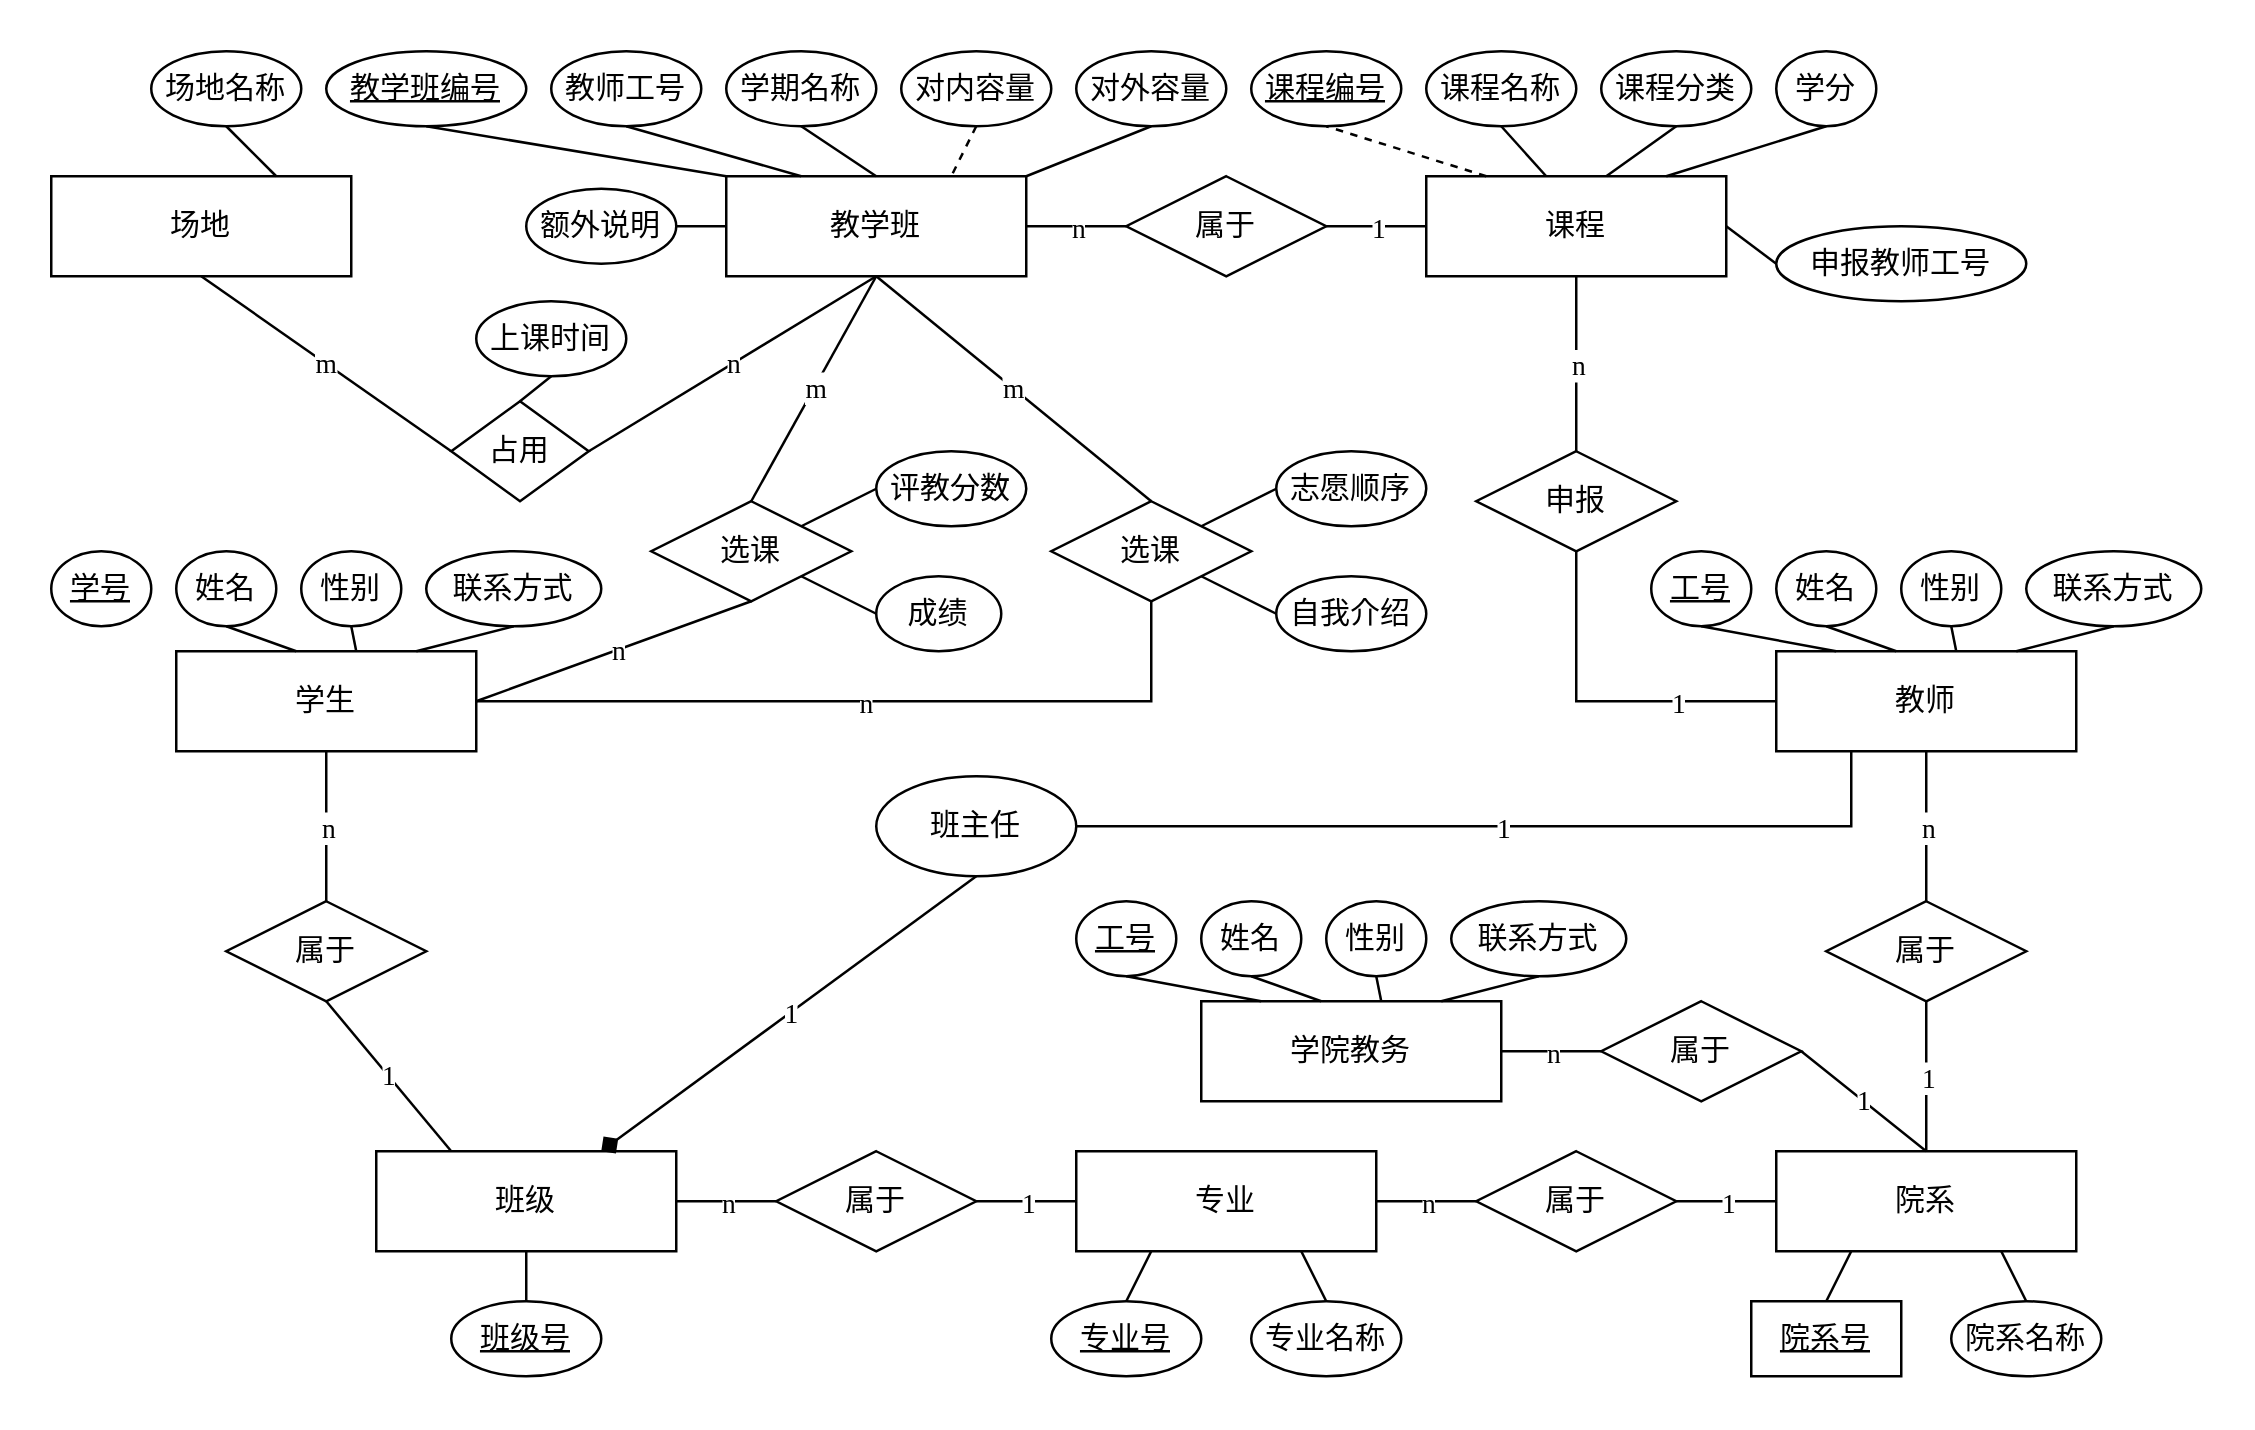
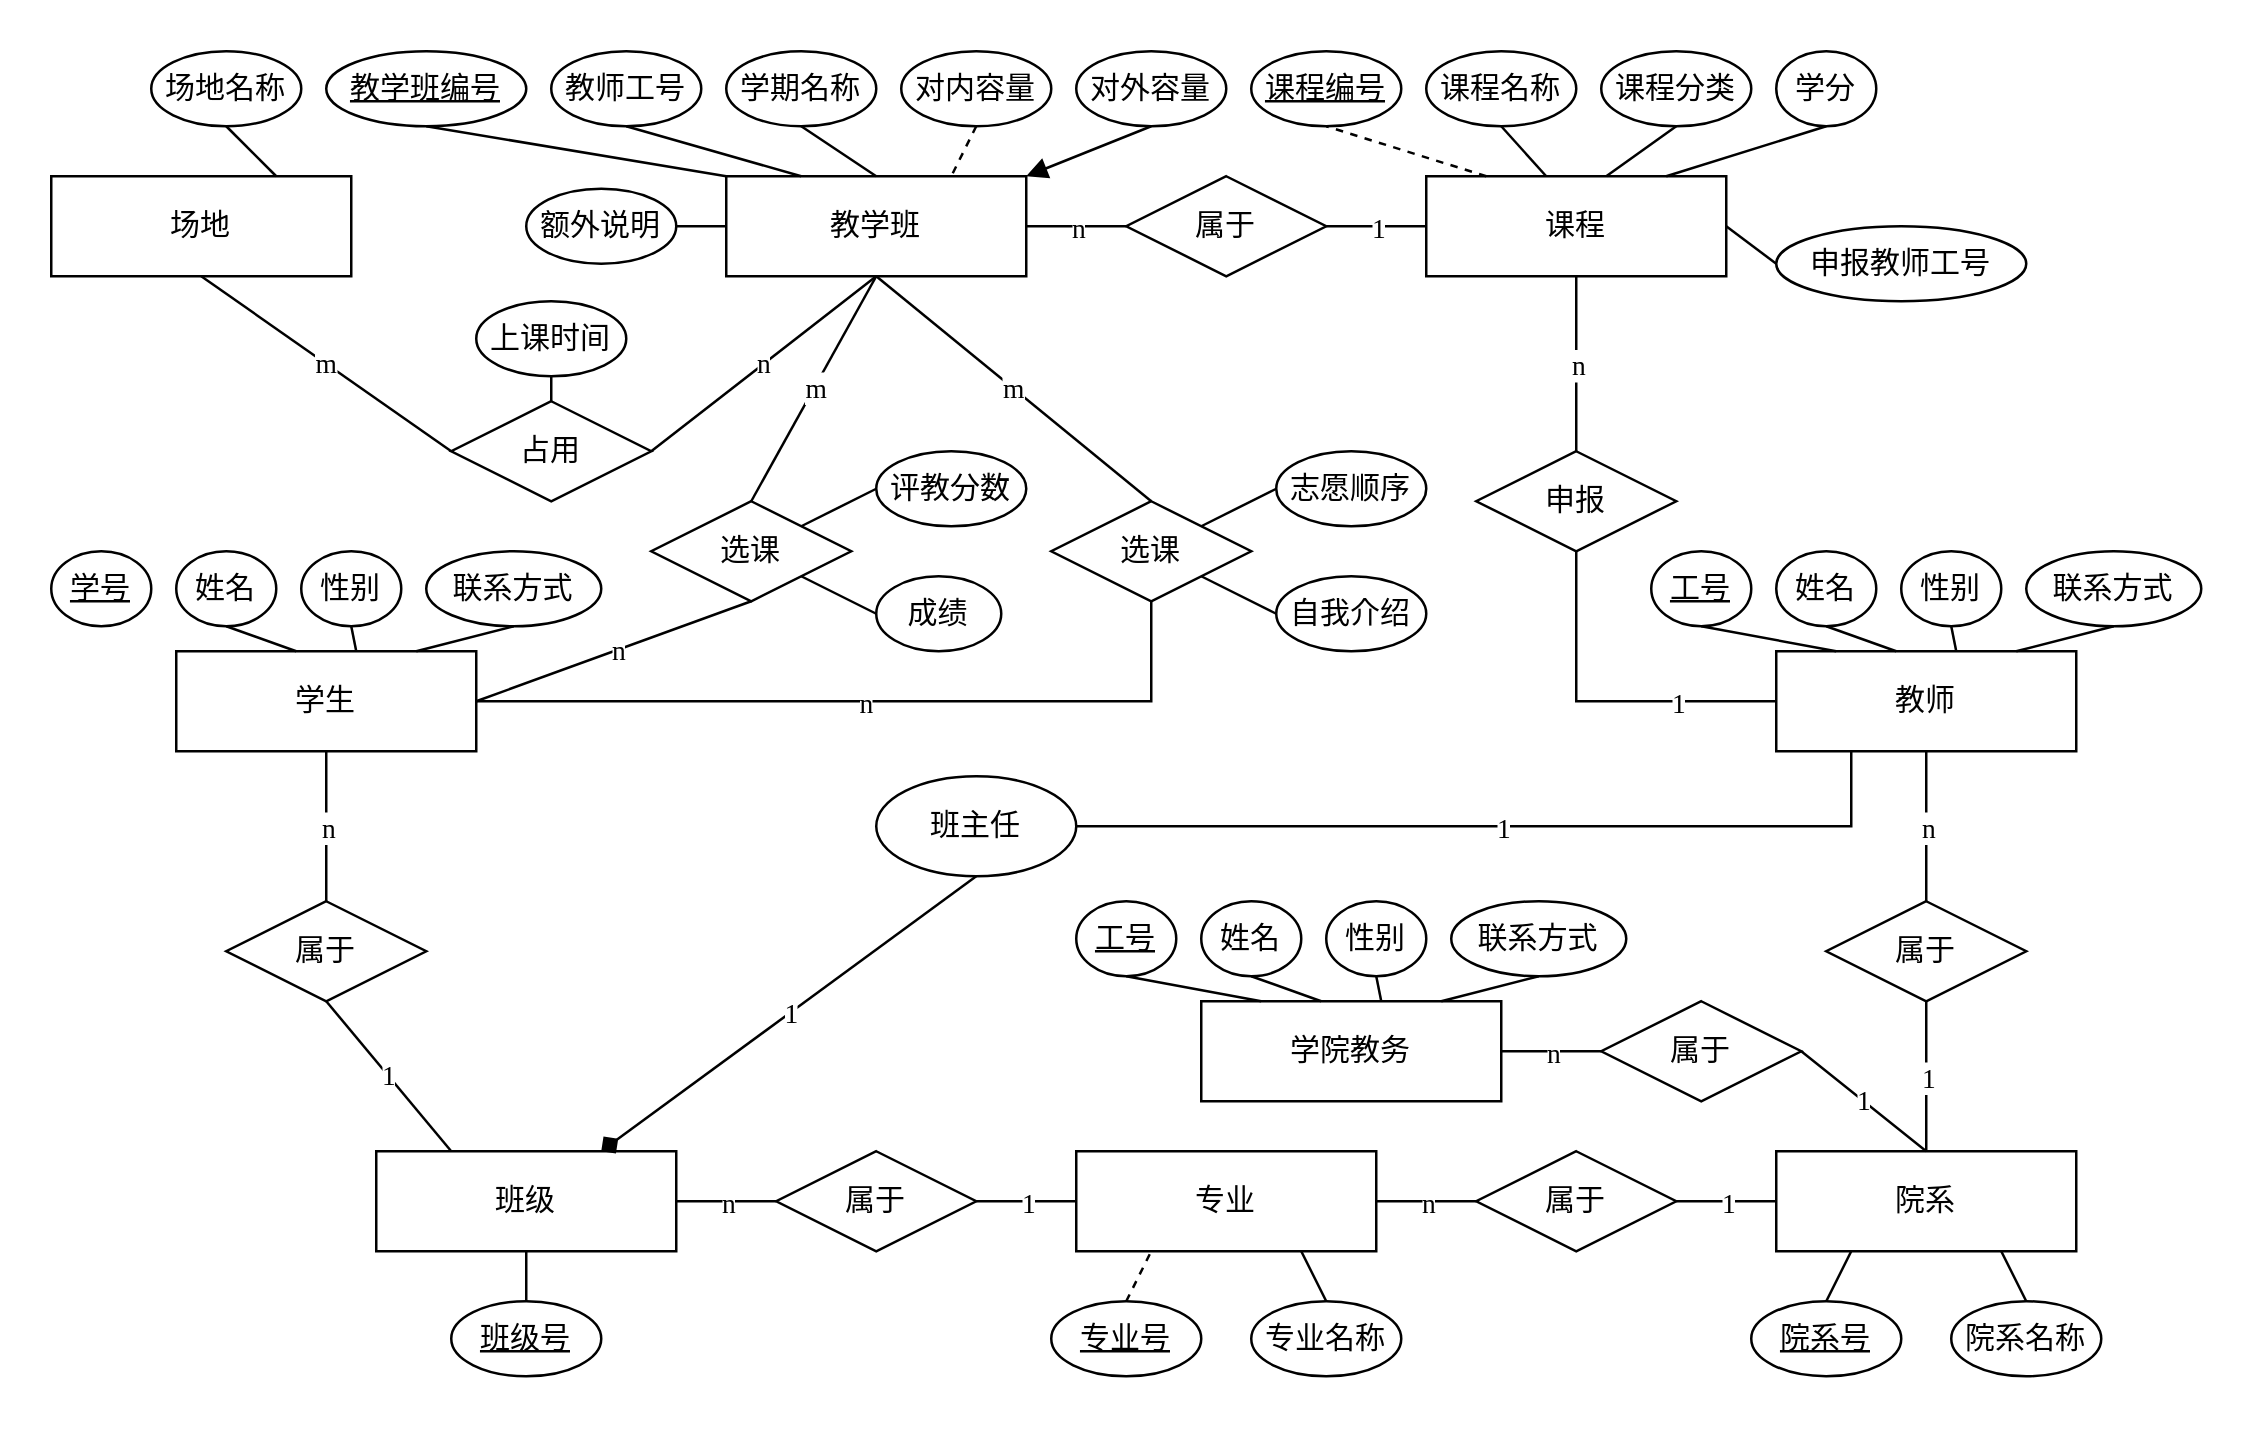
edge "对外容量" -- "教学班": arrowhead none -> block
node "占用": size 138x100 -> 200x100
edge "专业" -- "专业号": style solid -> dashed
node "院系号": shape rectangle -> ellipse
